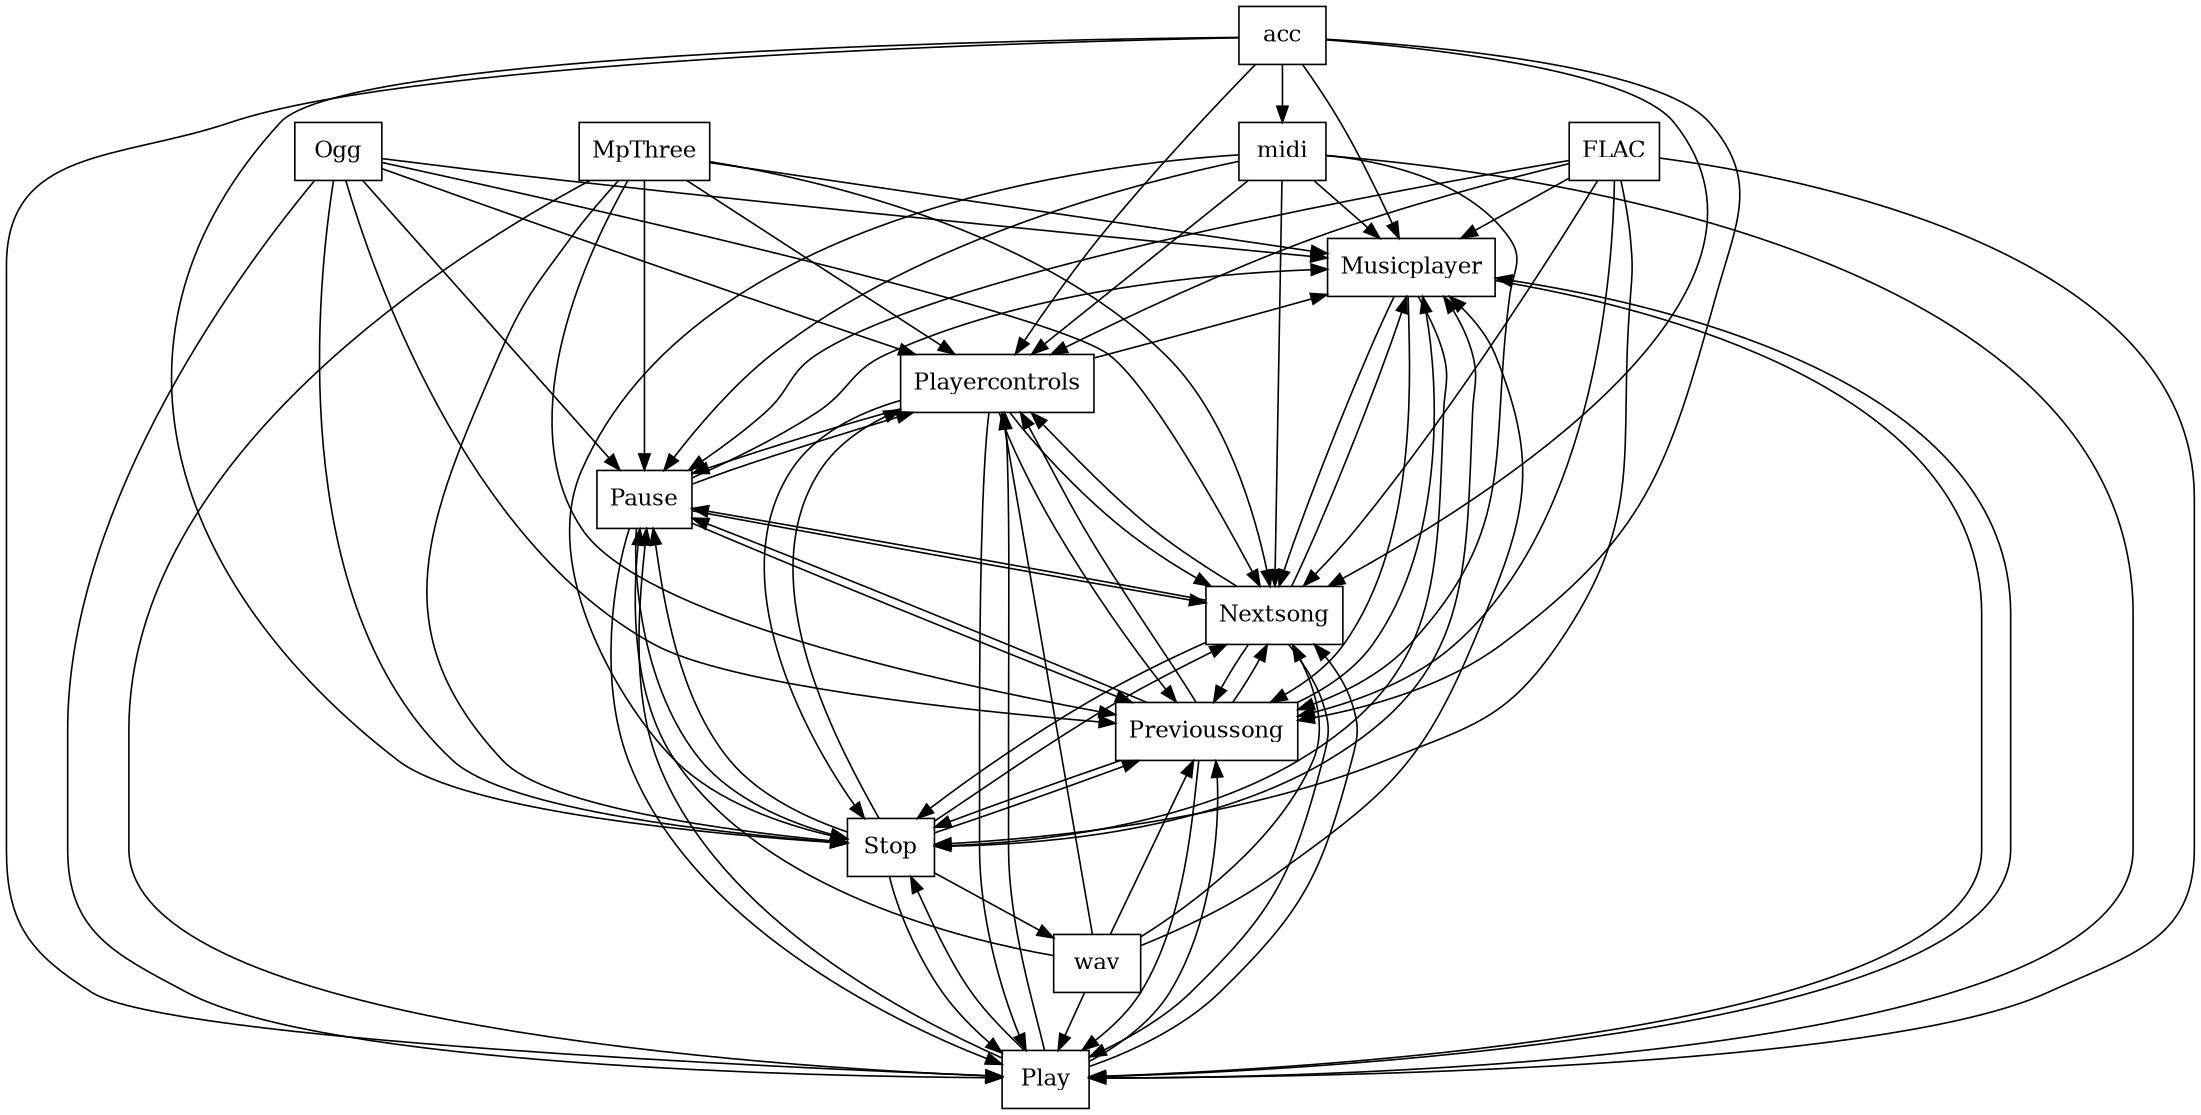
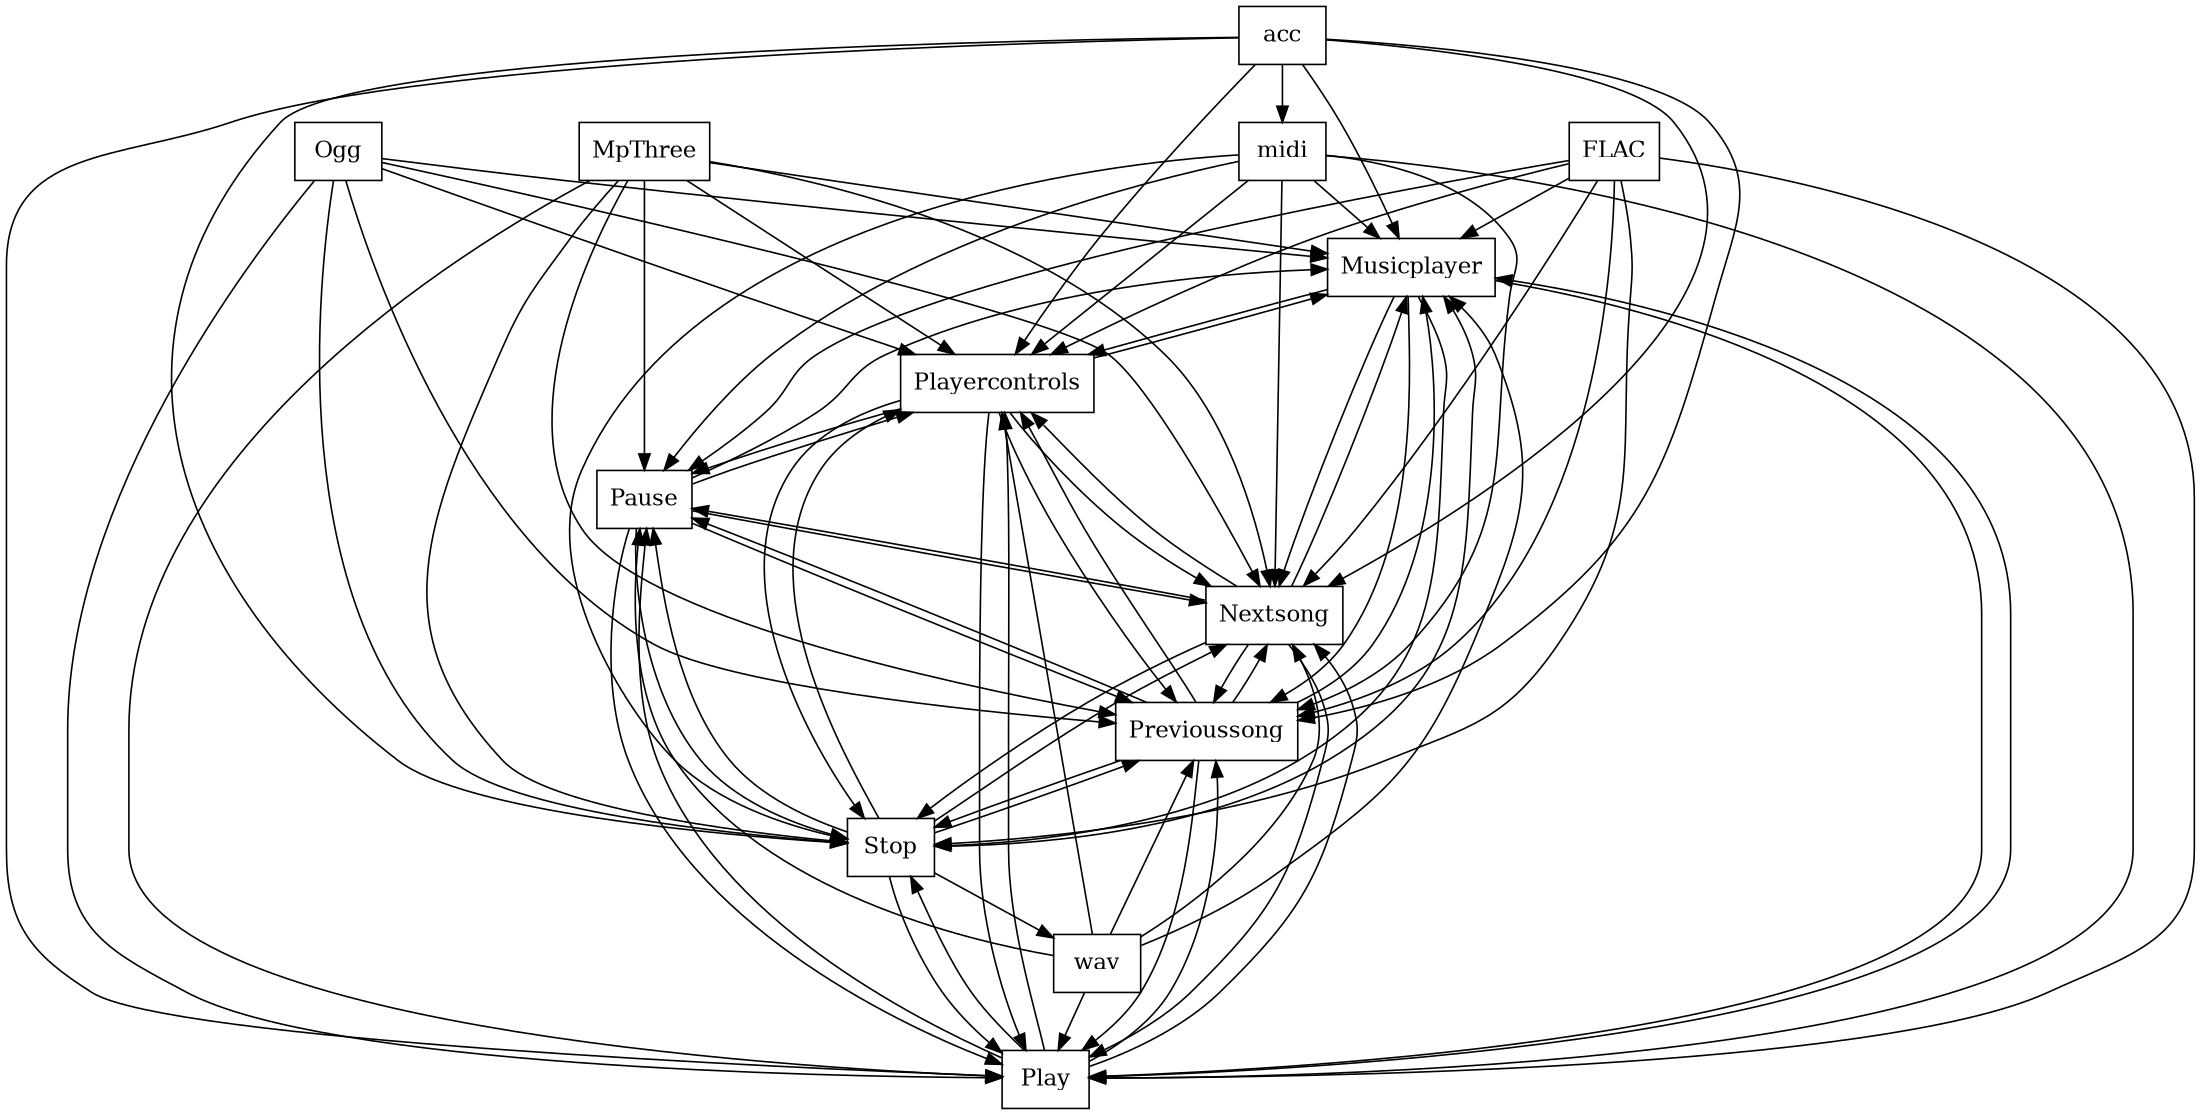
edge "Ogg" -> "Pause": removed
edge "Musicplayer" -> "Playercontrols": added
